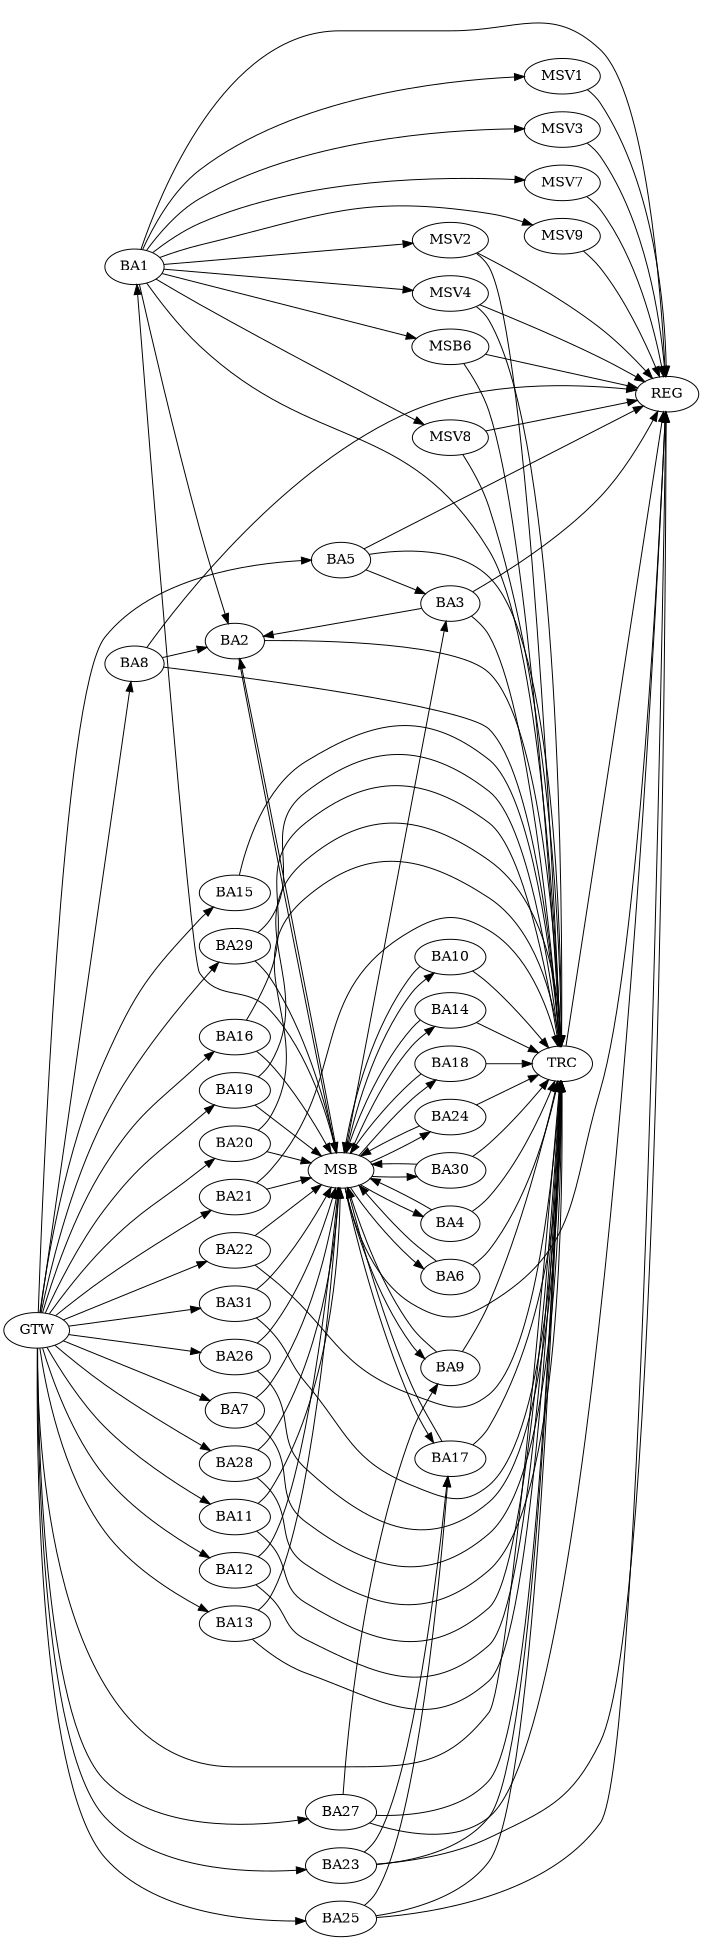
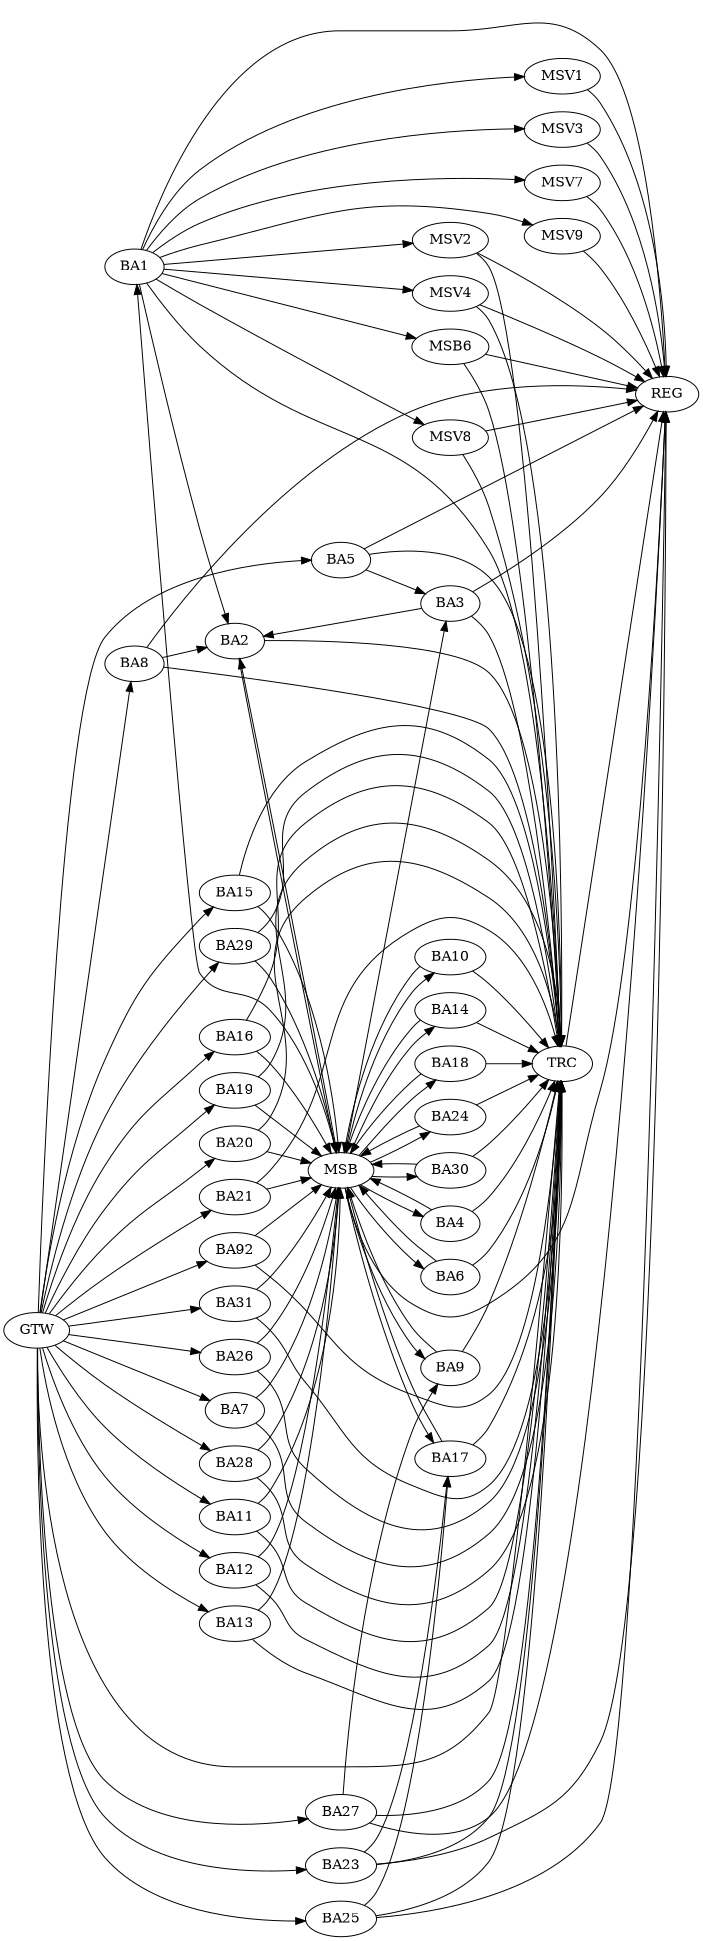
edge "BA15" -> "MSB": added
node "BA22": label "BA22" -> "BA92"
